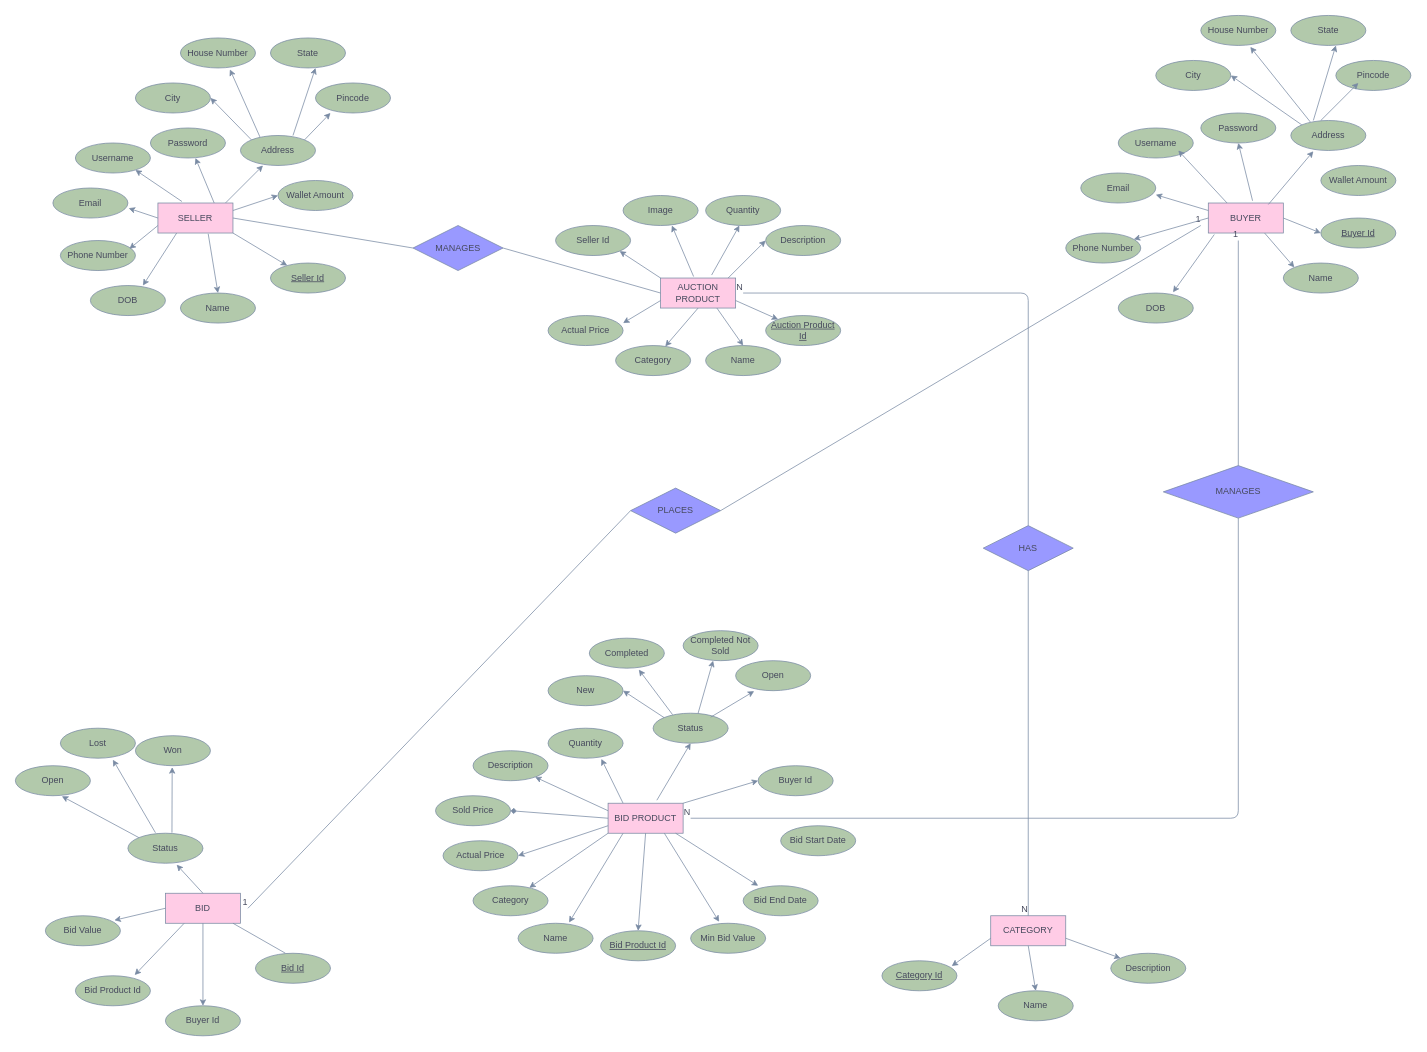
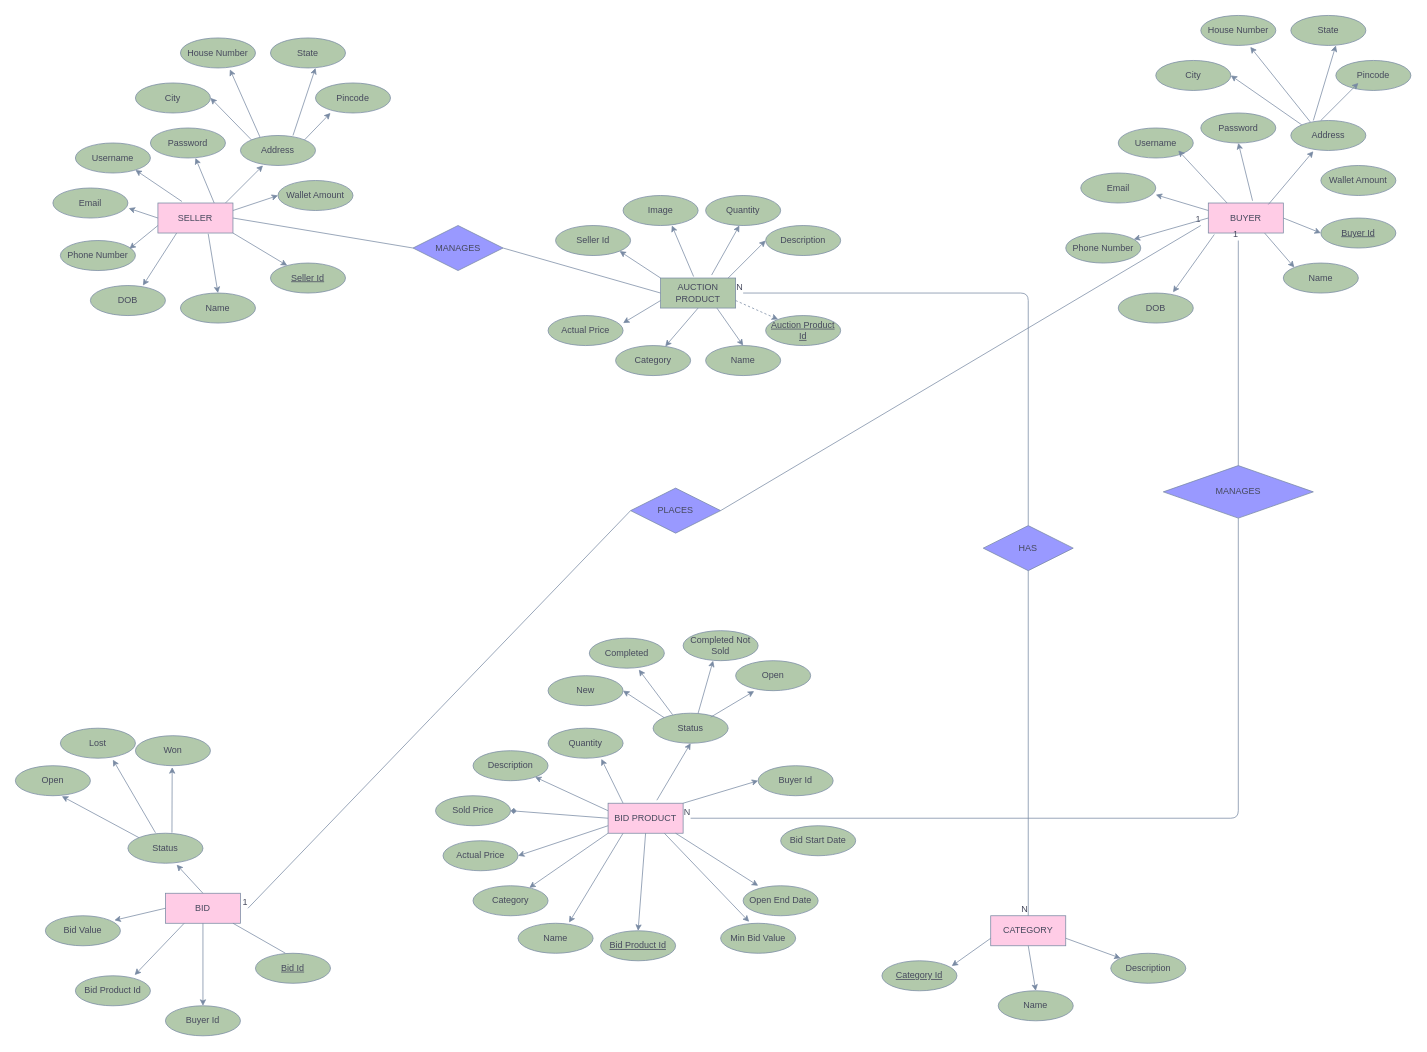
node "AUCTION PRODUCT": fillcolor #ffcce6 -> #b2c9ab
edge "AUCTION PRODUCT" -> "Auction Product Id": style solid -> dashed
node "Bid End Date": label "Bid End Date" -> "Open End Date"
node "Min Bid Value": moved (728, 938) -> (758, 938)
